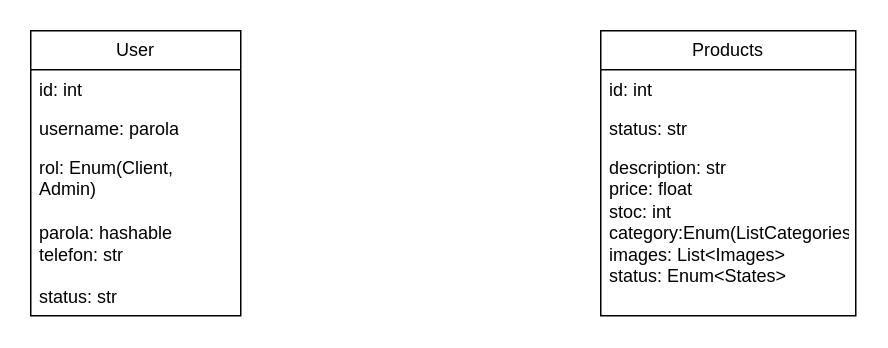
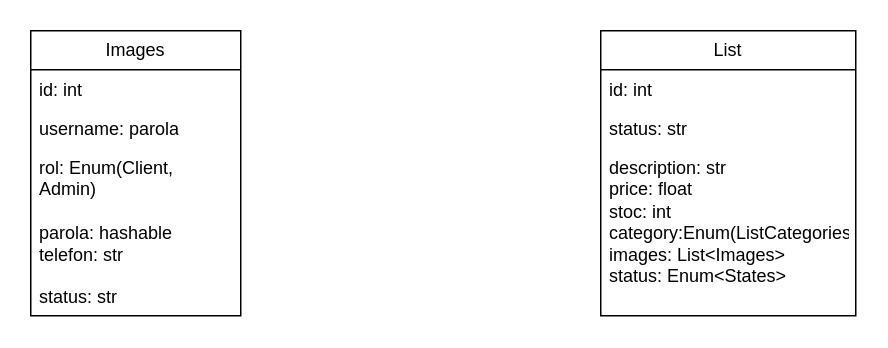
node "User": label "User" -> "Images"
node "Products": label "Products" -> "List"
